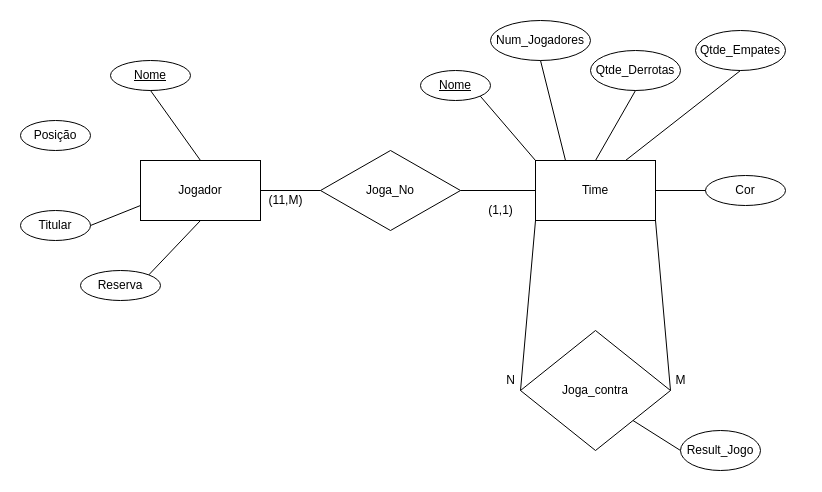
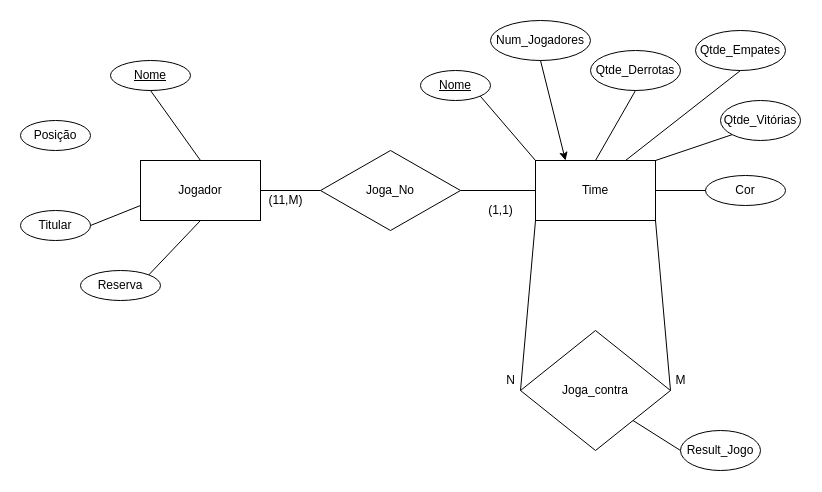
node "Qtde_Vitórias": added
edge "Qtde_Vitórias" -- "Time": added
edge "Num_Jogadores" -- "Time": arrowhead none -> classic
